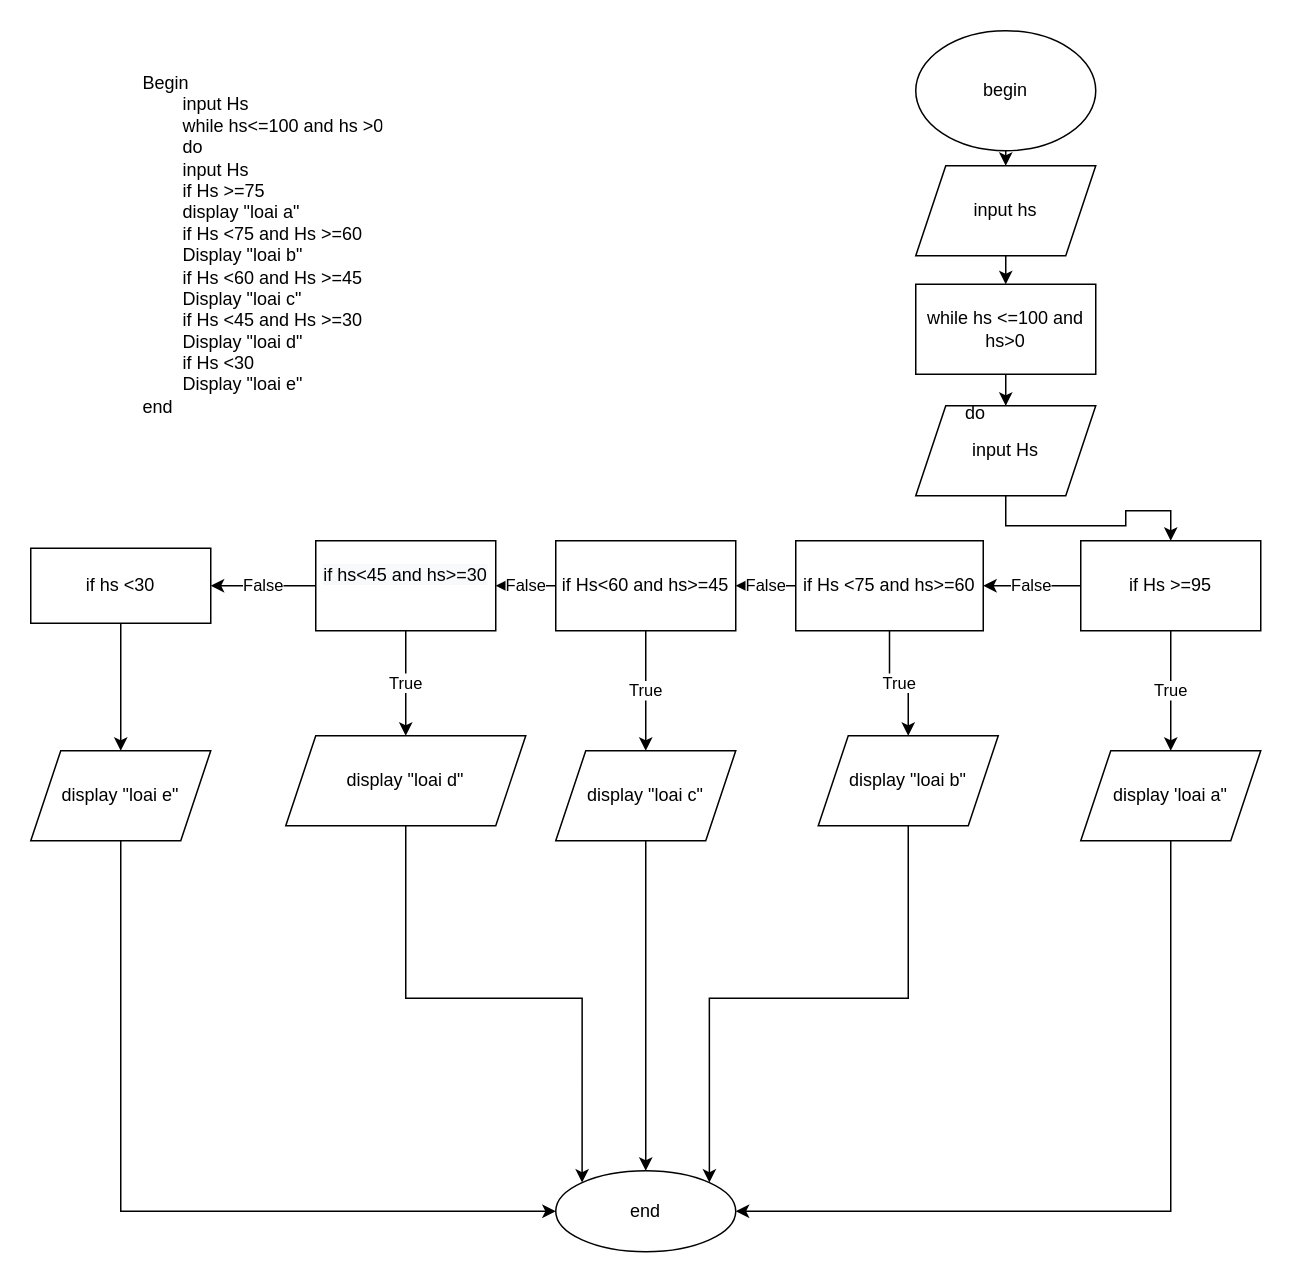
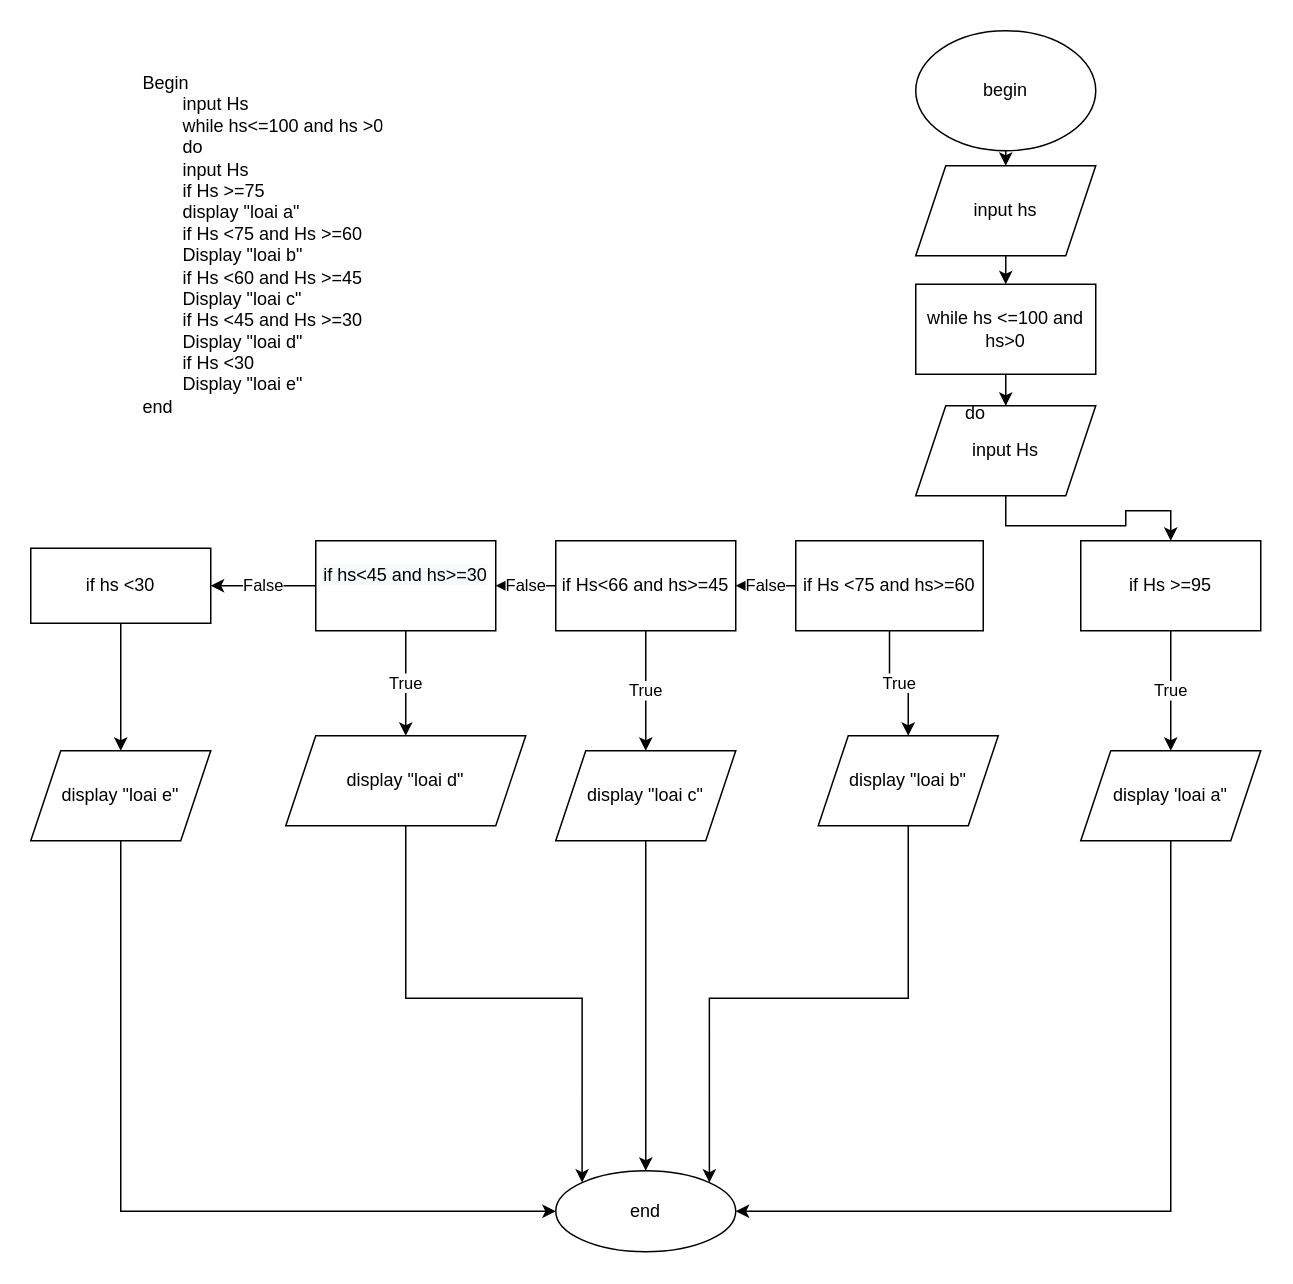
node "if Hs<60 and hs>=45": label "if Hs<60 and hs>=45" -> "if Hs<66 and hs>=45"
edge "if Hs >=95" -> "if Hs <75 and hs>=60": removed, label "False"
